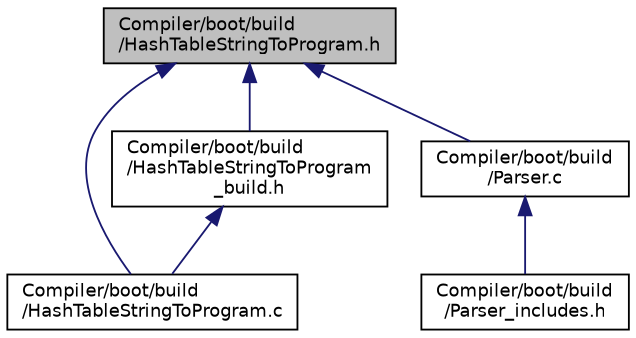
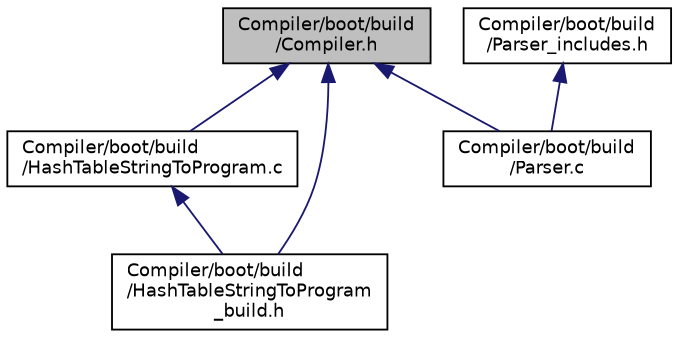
node "Compiler/boot/build /HashTableStringToProgram.h": label "Compiler/boot/build /HashTableStringToProgram.h" -> "Compiler/boot/build /Compiler.h"
edge "Compiler/boot/build /Parser_includes.h" -> "Compiler/boot/build /Parser.c": reversed
edge "Compiler/boot/build /HashTableStringToProgram.c" -> "Compiler/boot/build /HashTableStringToProgram _build.h": reversed
